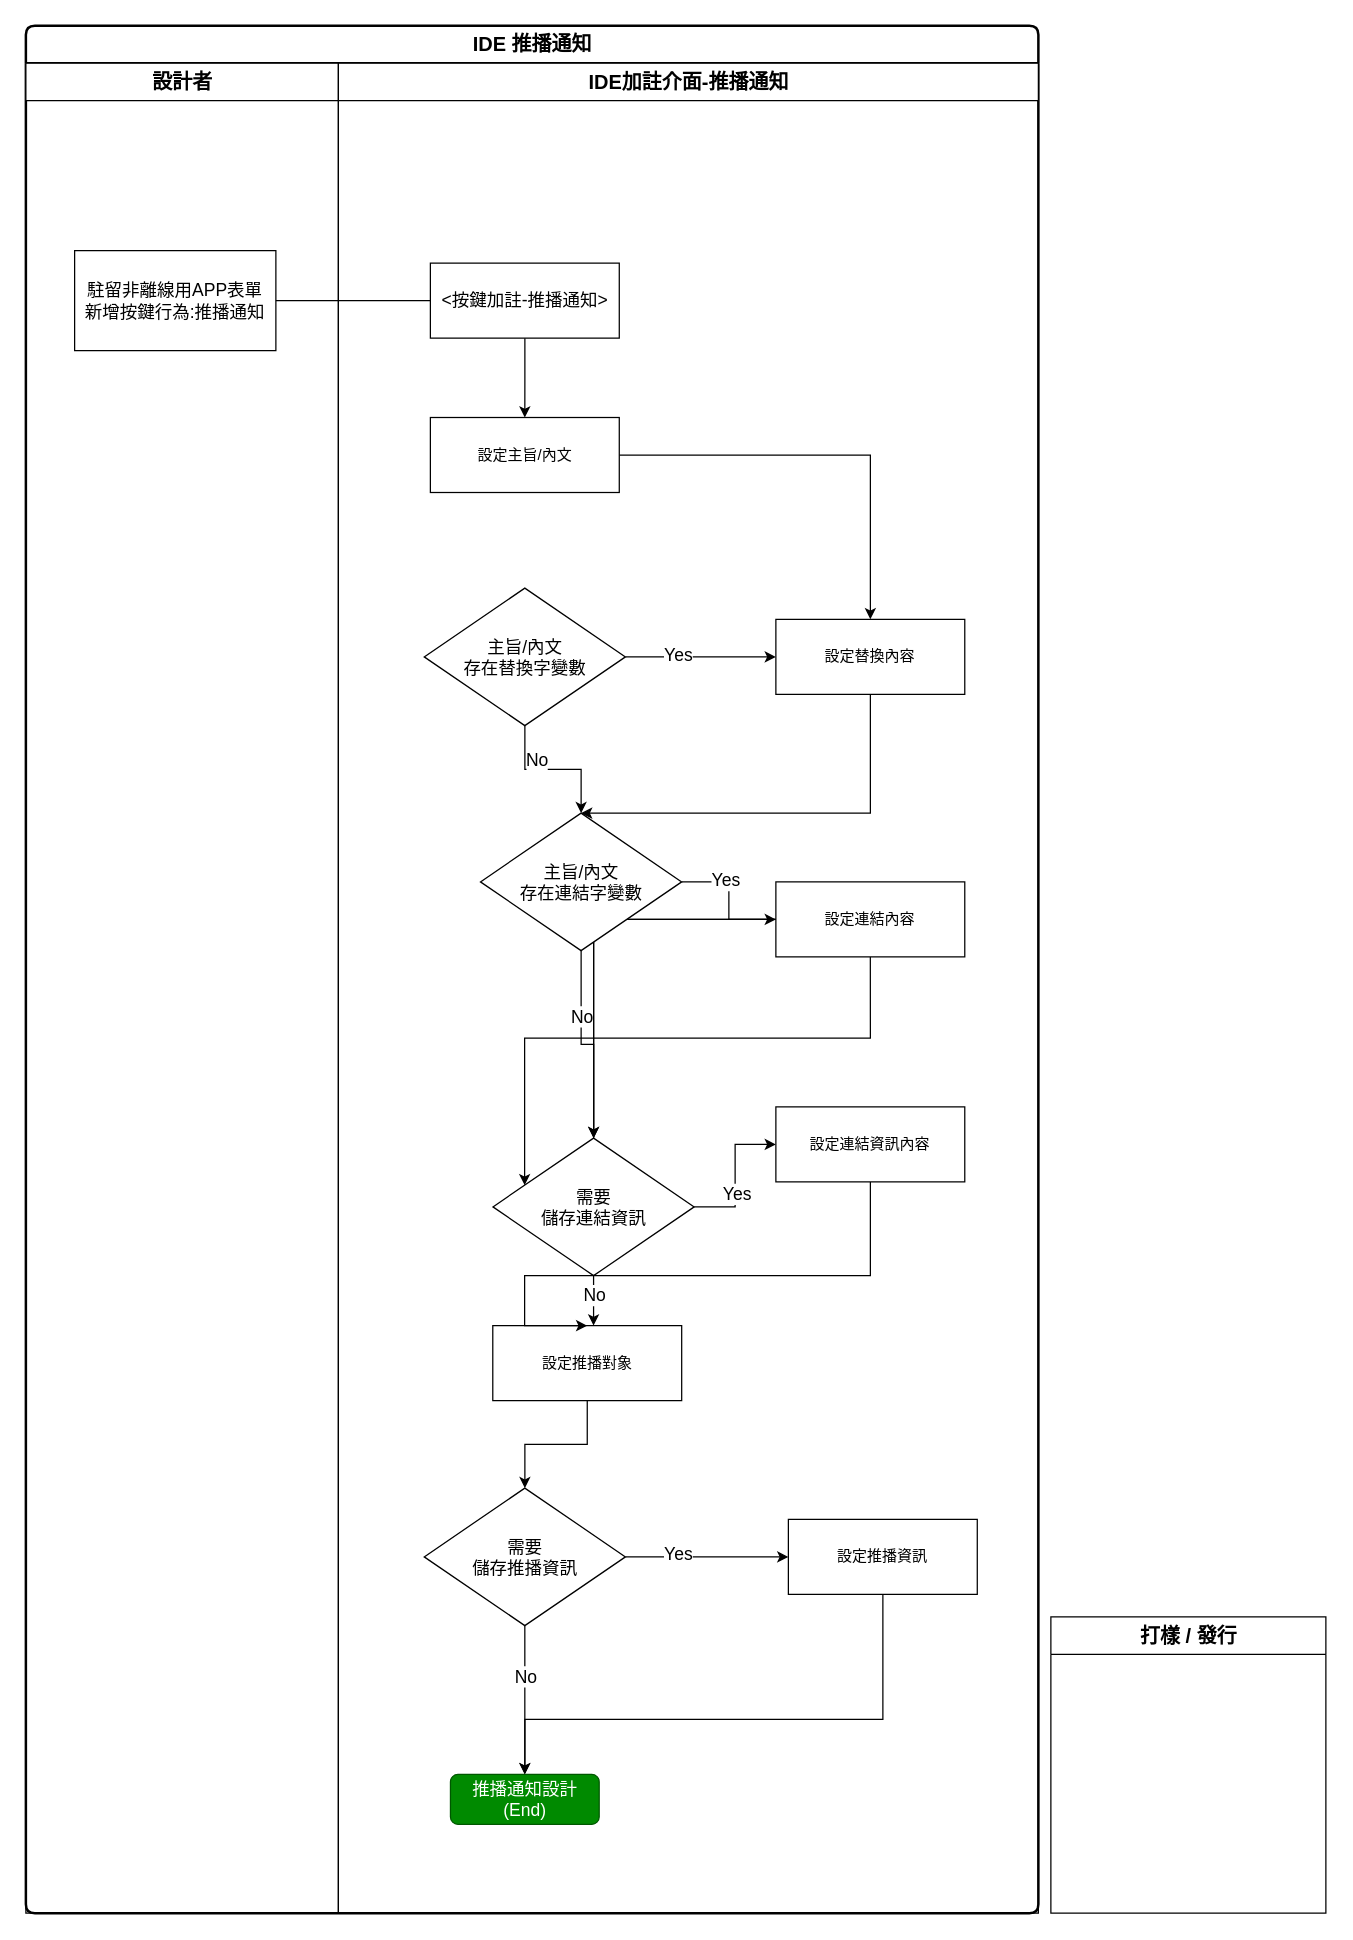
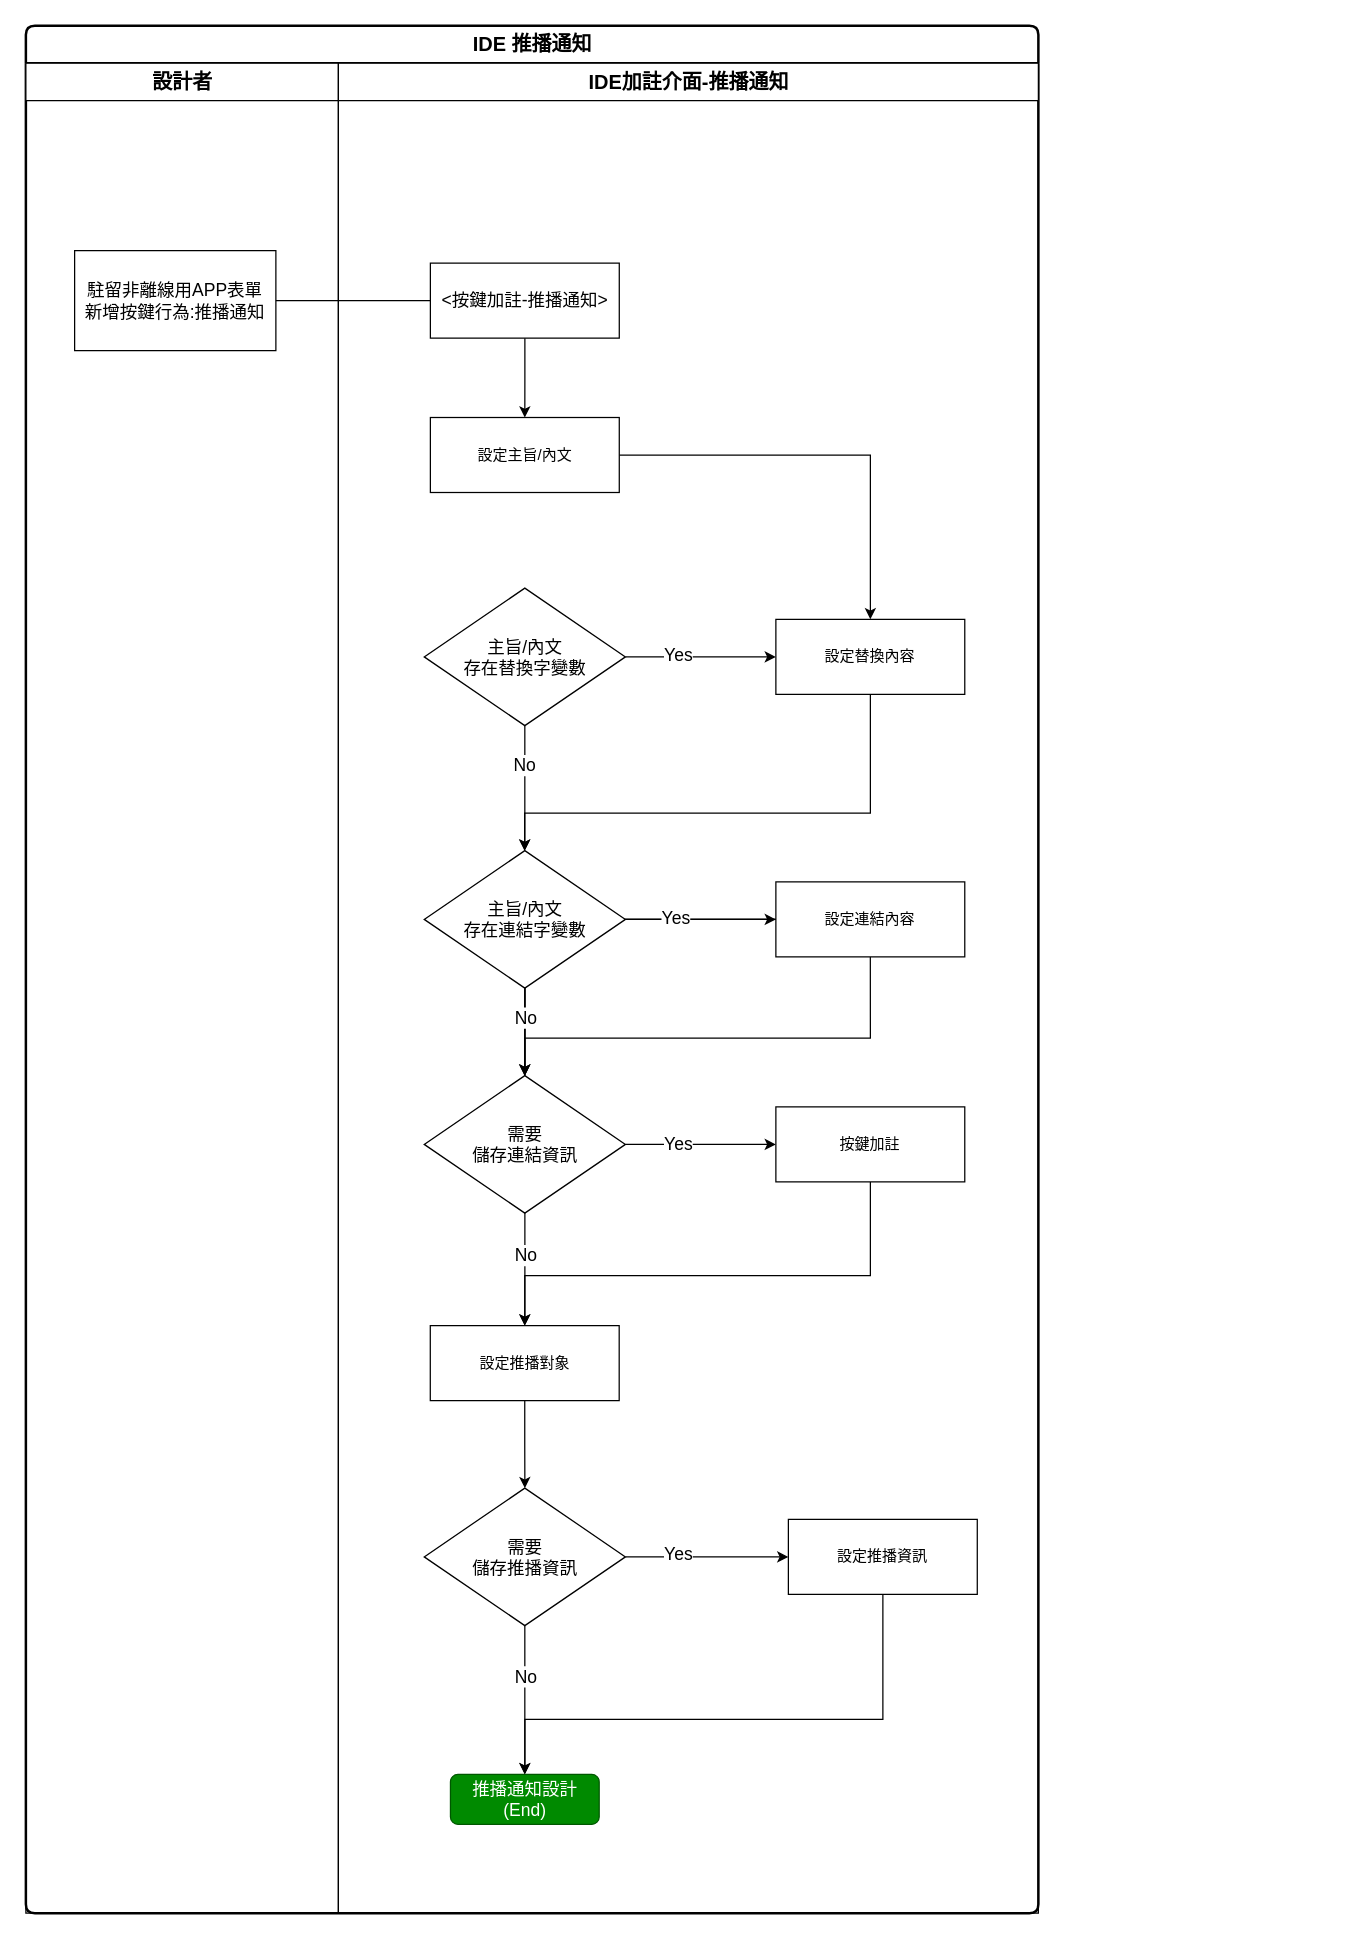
node "主旨/內文 存在連結字變數": moved (581, 882) -> (525, 919)
node "設定連結資訊內容": label "設定連結資訊內容" -> "按鍵加註"
node "需要 儲存連結資訊": moved (593, 1207) -> (525, 1144)
node "設定推播對象": moved (587, 1363) -> (524, 1363)
node "打樣 / 發行": removed
